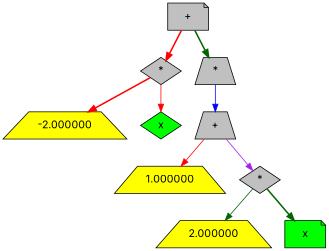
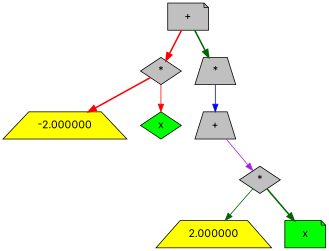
node "1.000000": removed
